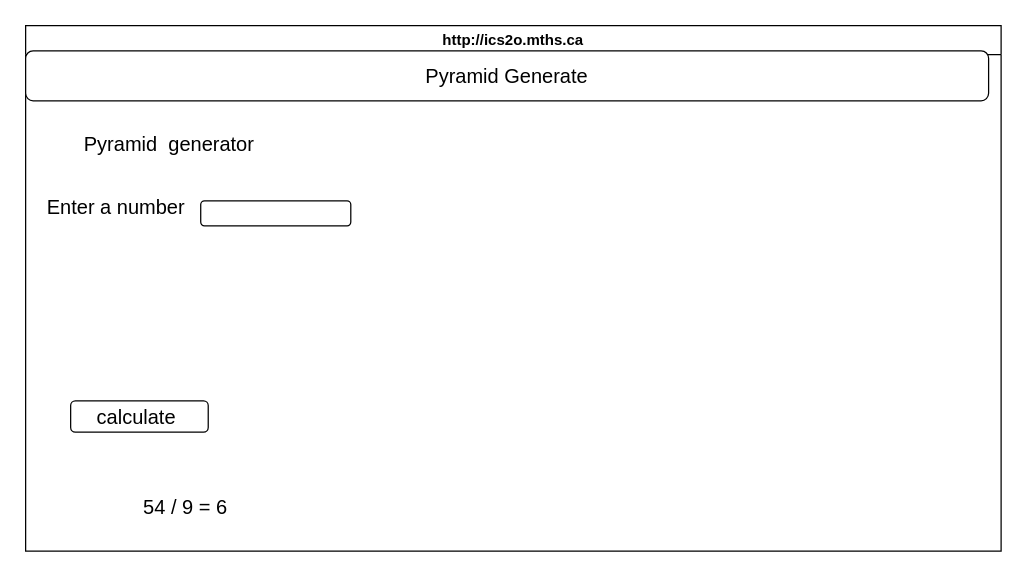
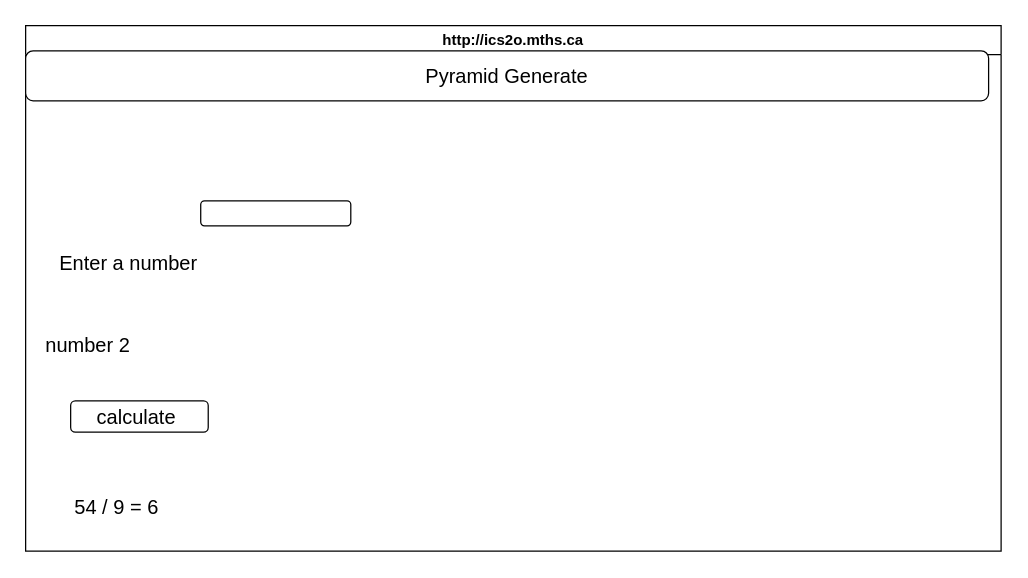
node "Pyramid generator": removed
node "Enter a number": moved (116, 207) -> (129, 263)
node "number 2": added
node "54 / 9 = 6": moved (186, 507) -> (117, 507)
